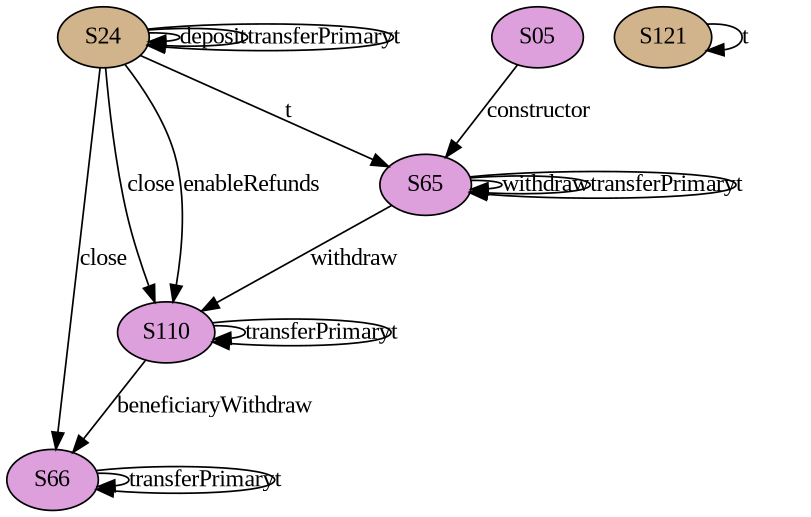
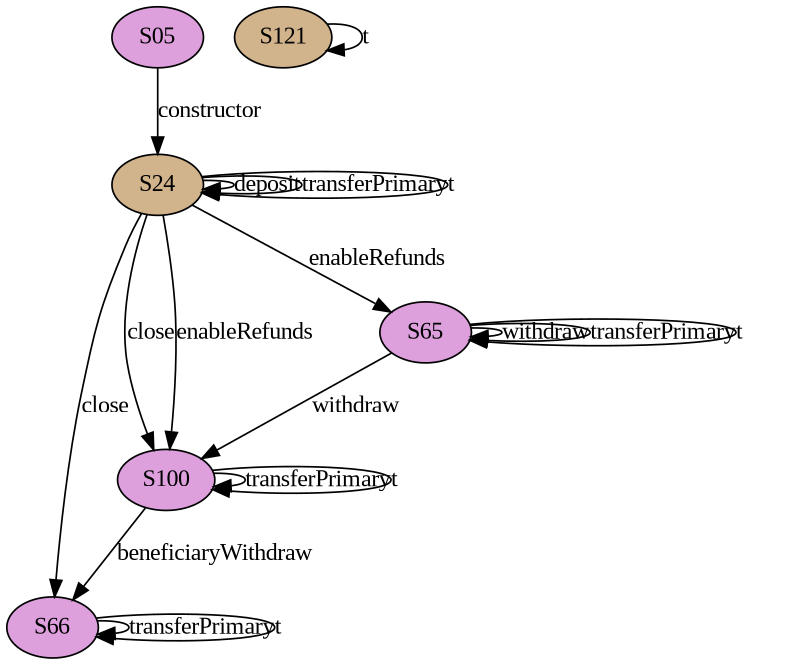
edge "S05" -> "S65": now "S05" -> "S24"
edge "S24" -> "S65": label "t" -> "enableRefunds"
node "S110": label "S110" -> "S100"
